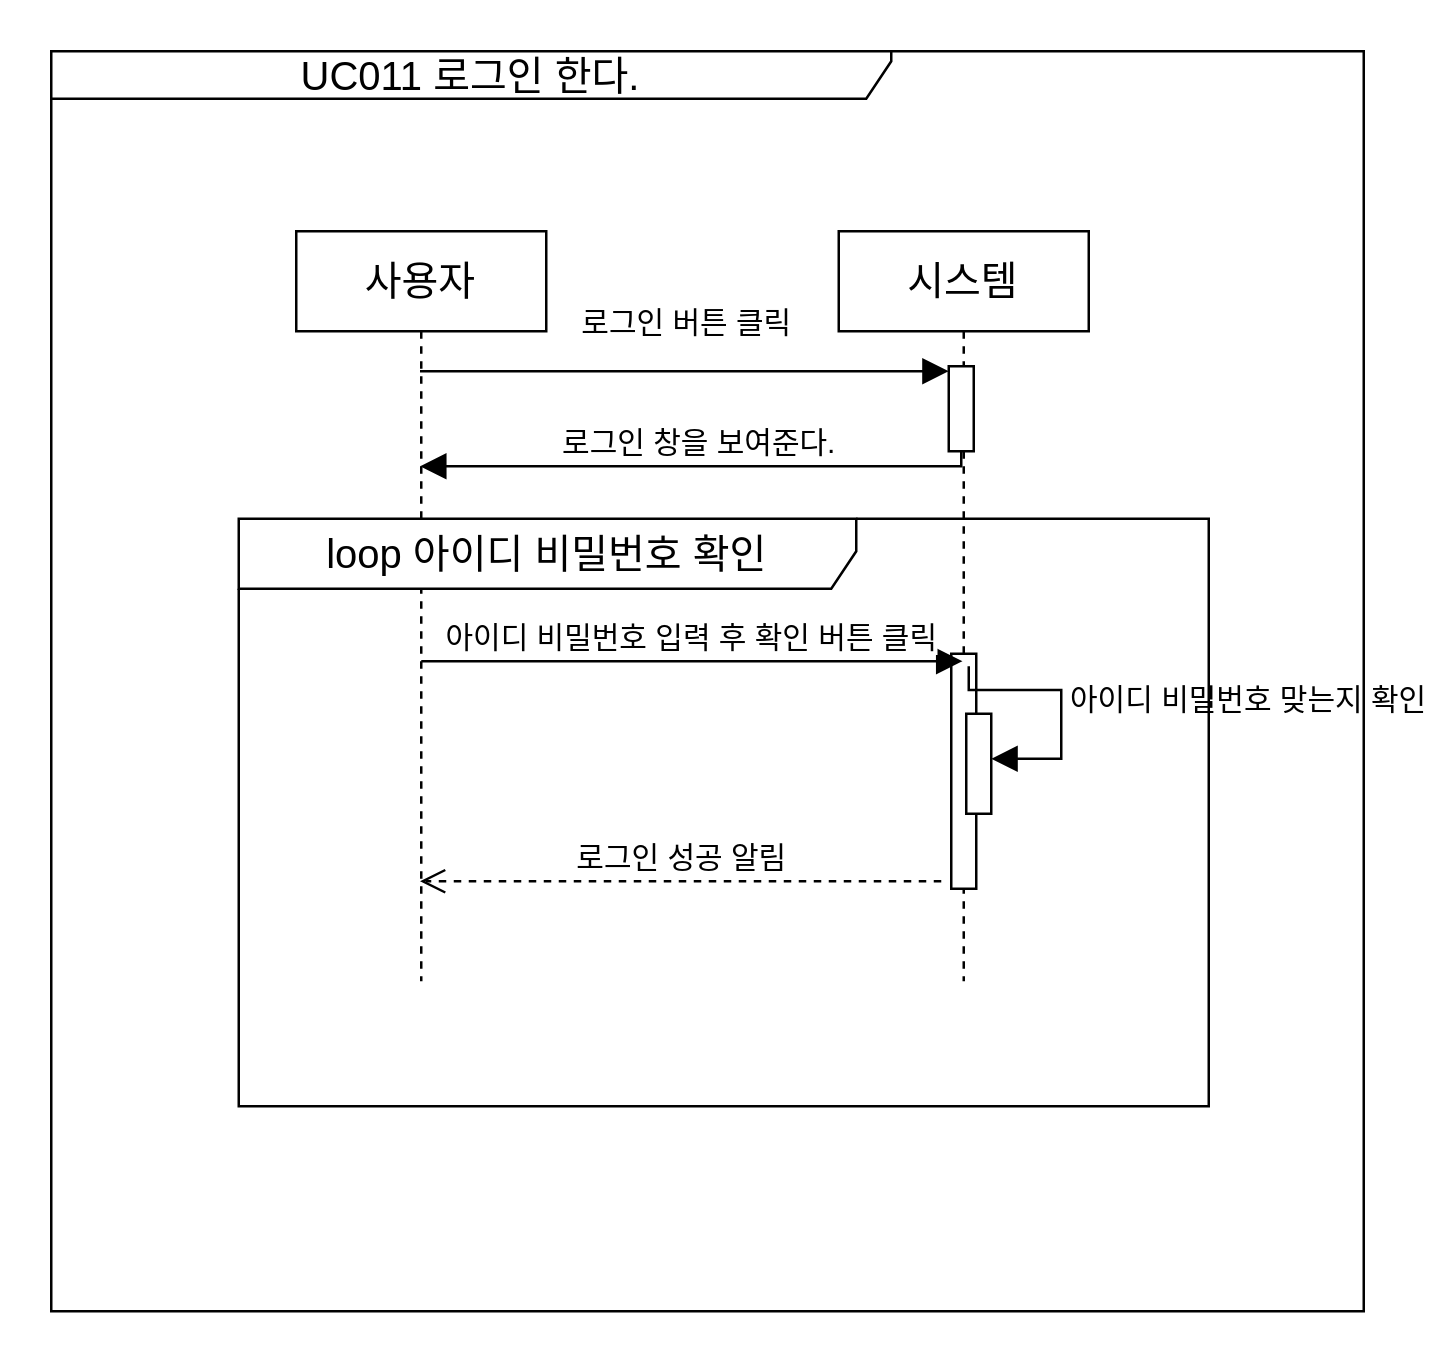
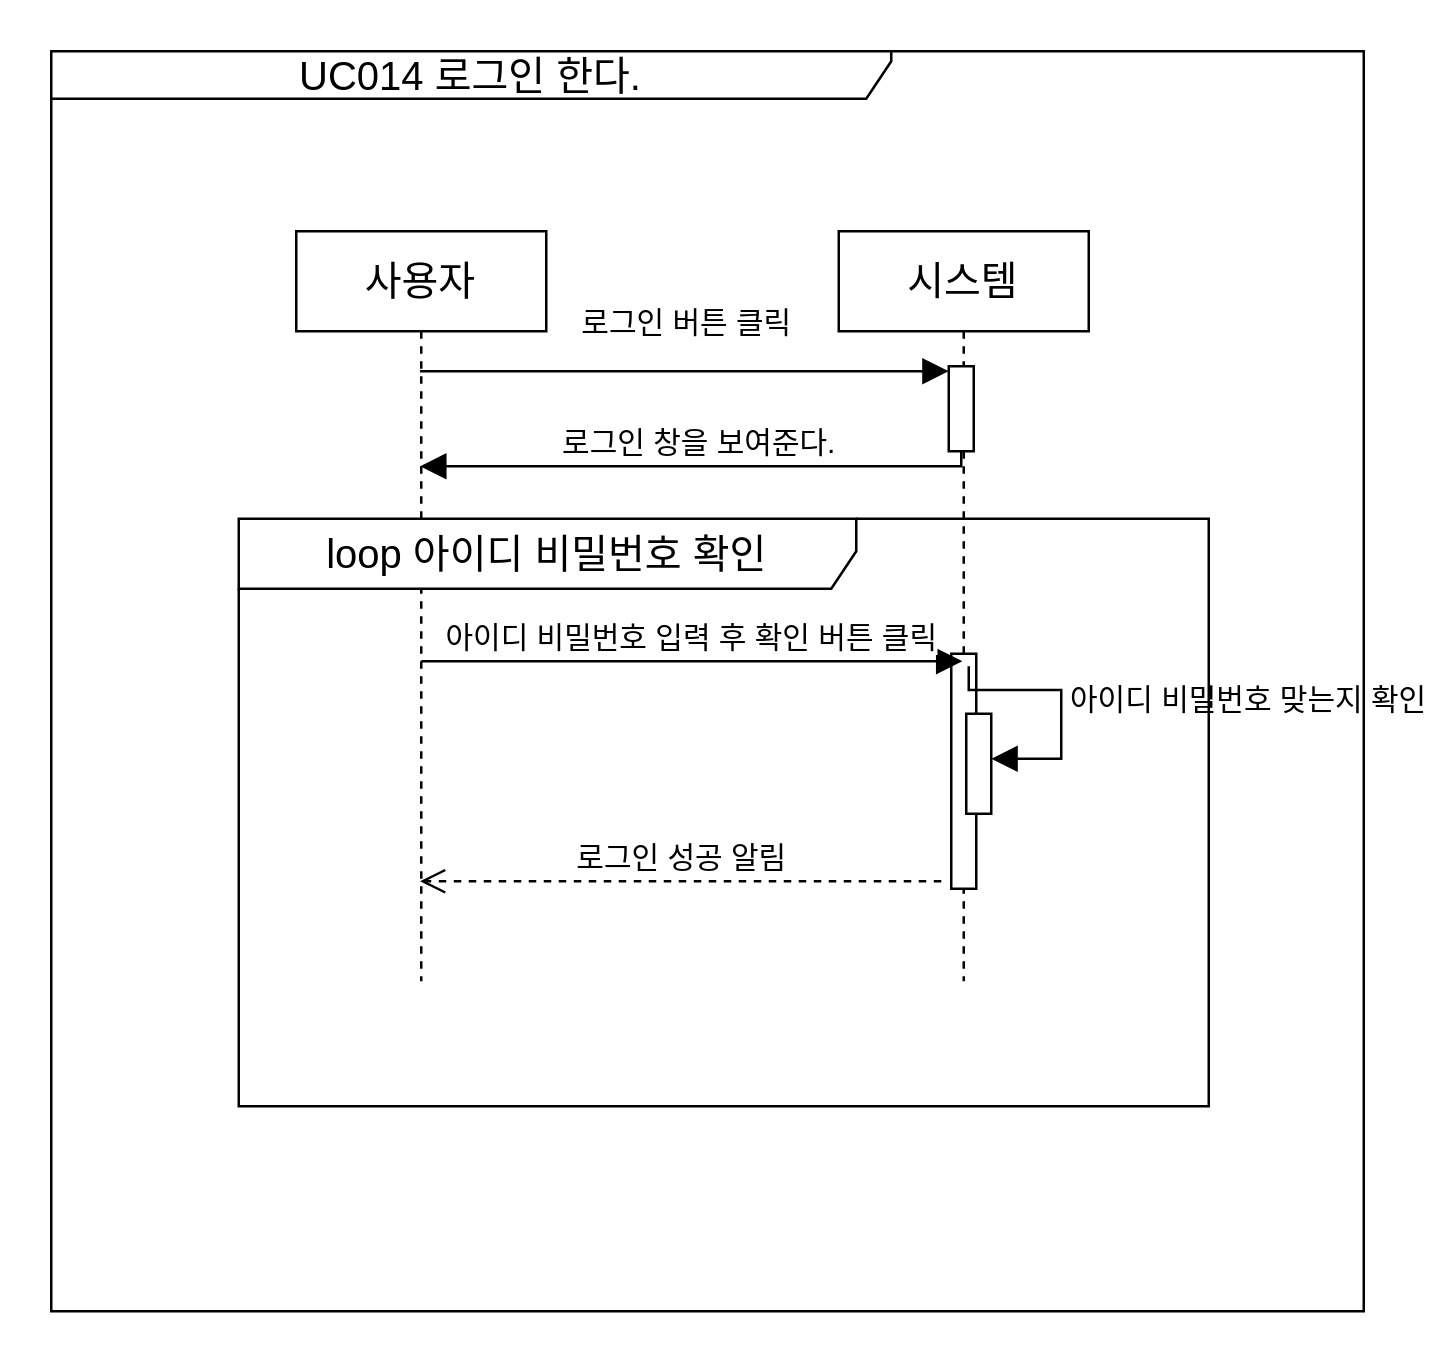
node "UC011 로그인 한다.": label "UC011 로그인 한다." -> "UC014 로그인 한다."
